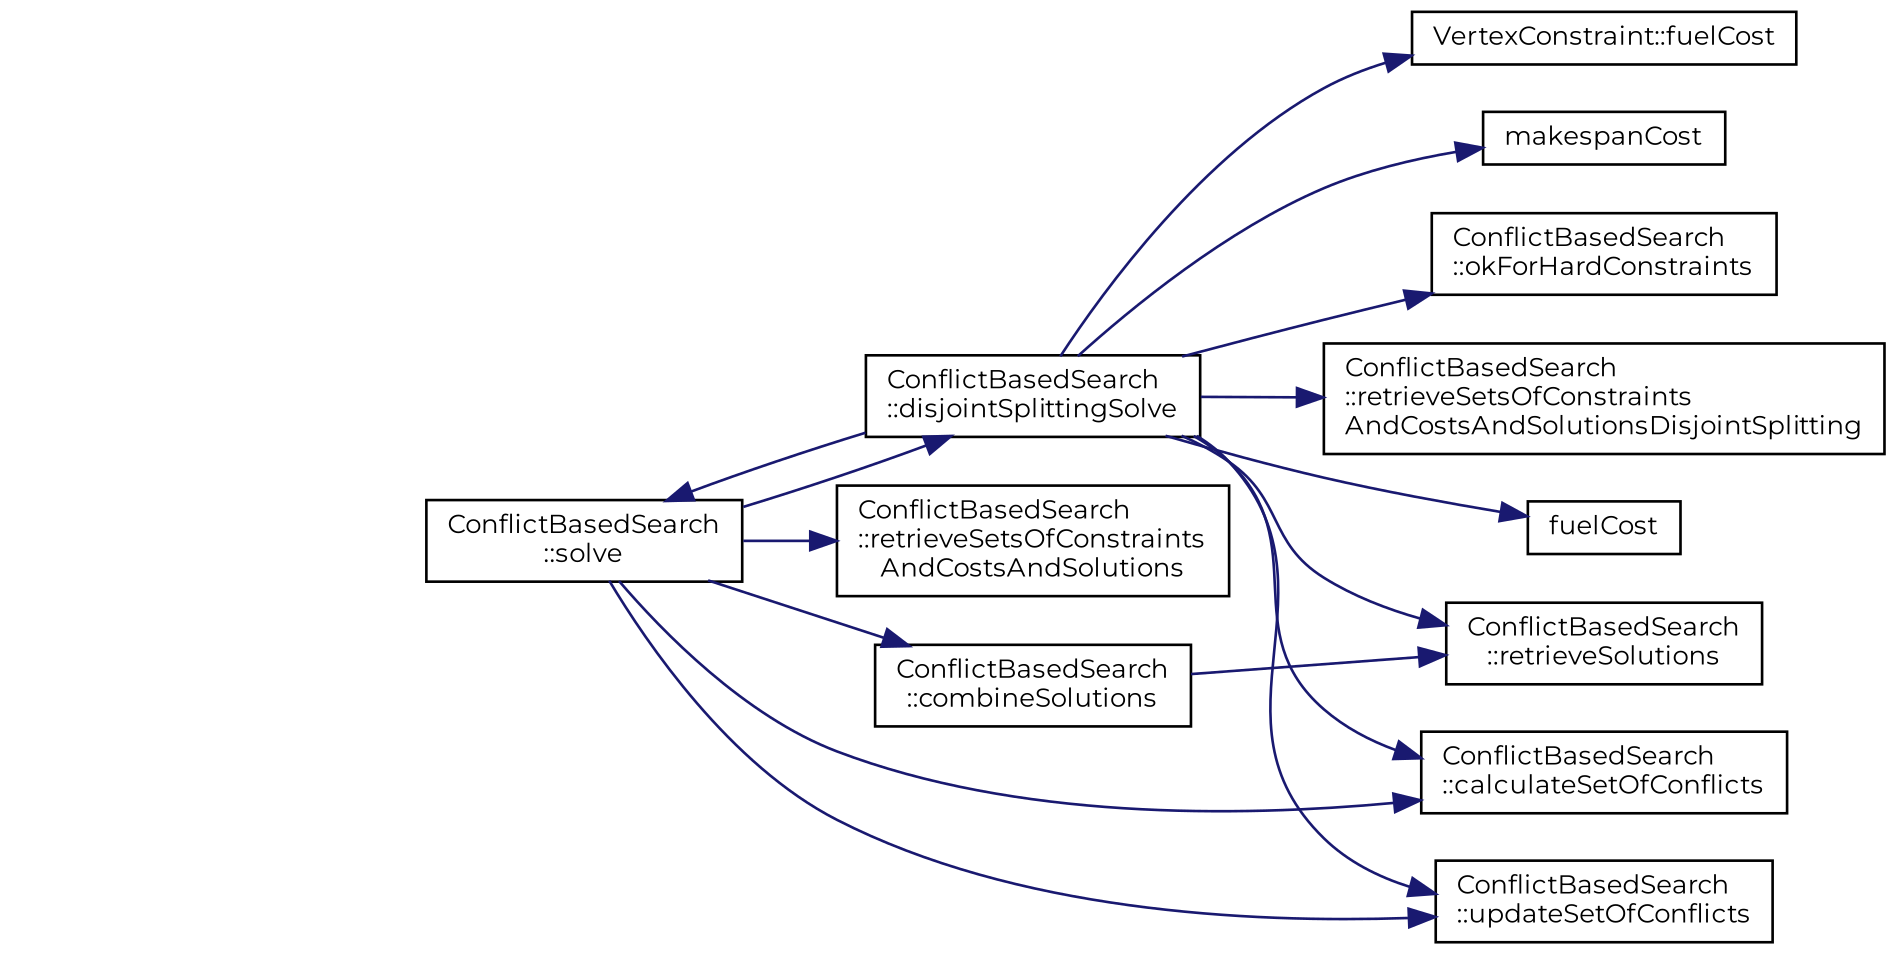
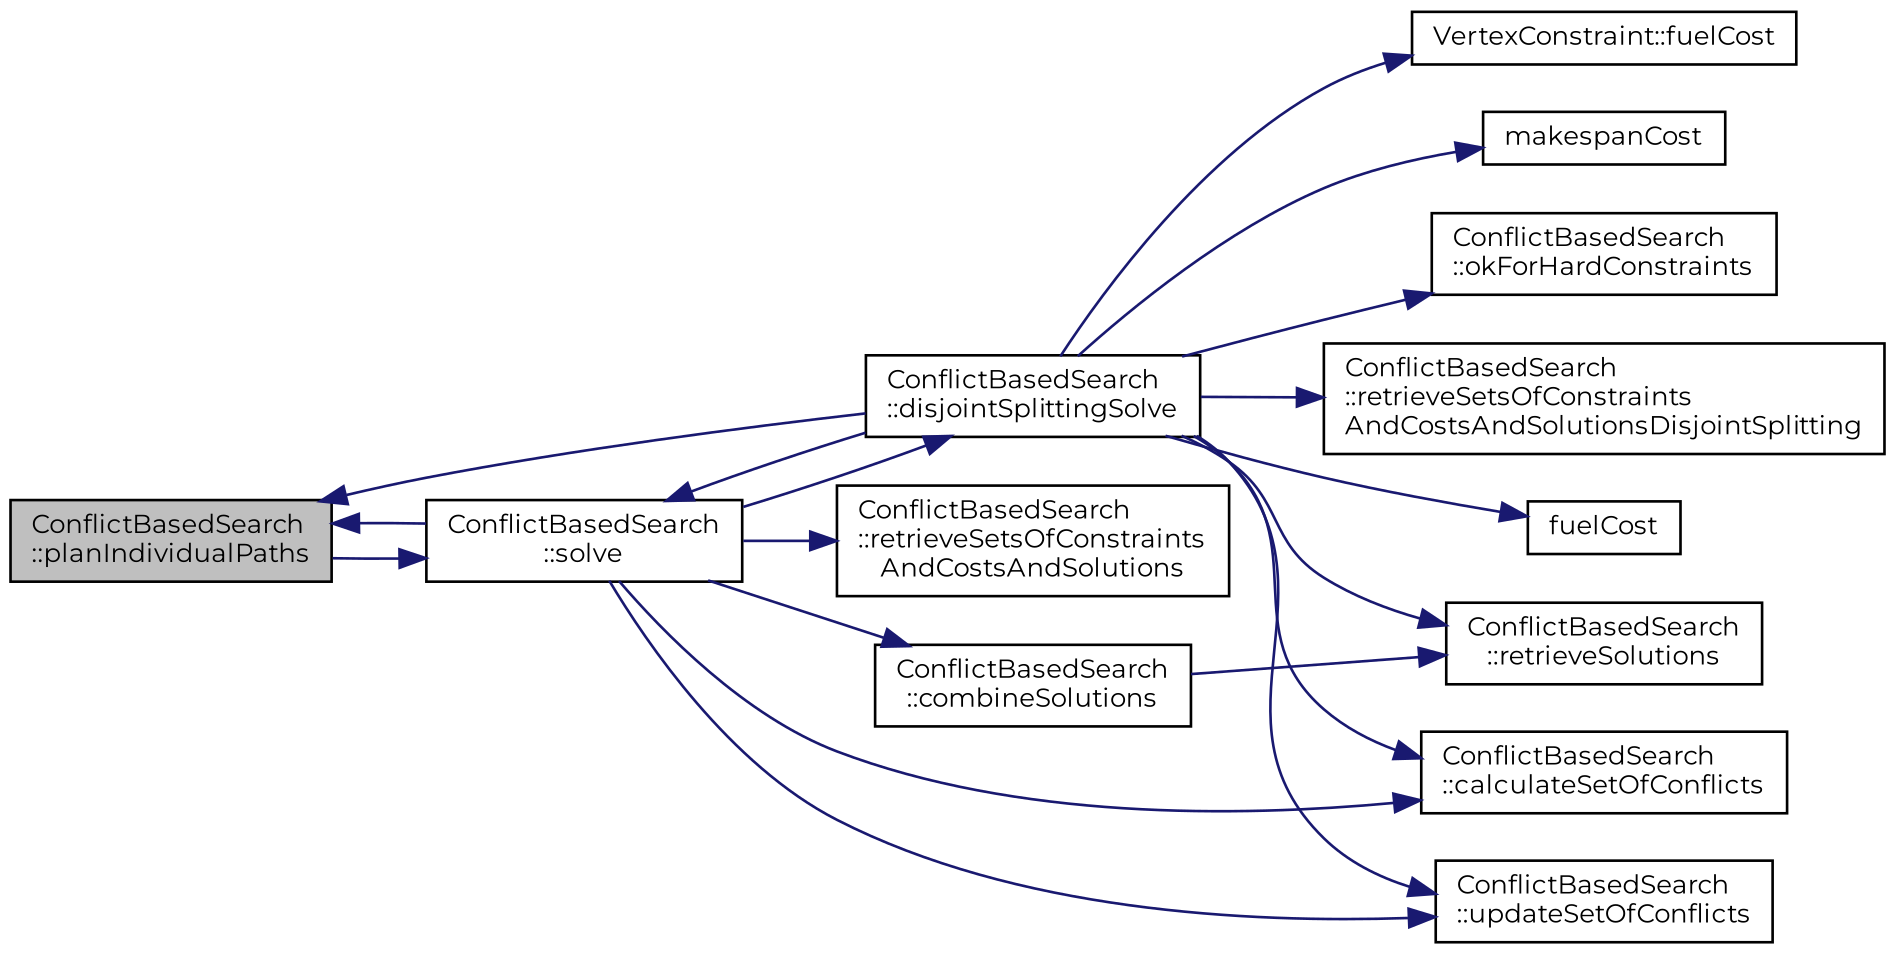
node "ConflictBasedSearch ::planIndividualPaths": added
